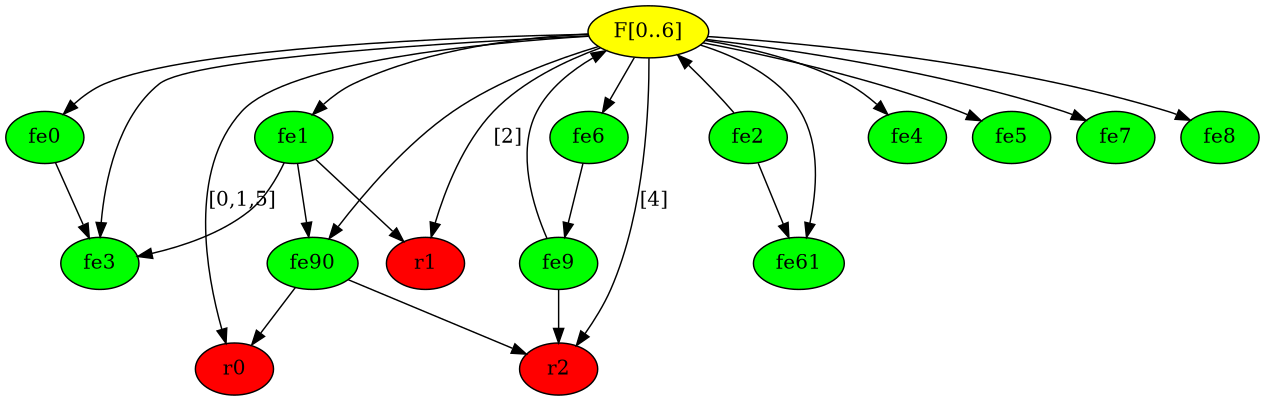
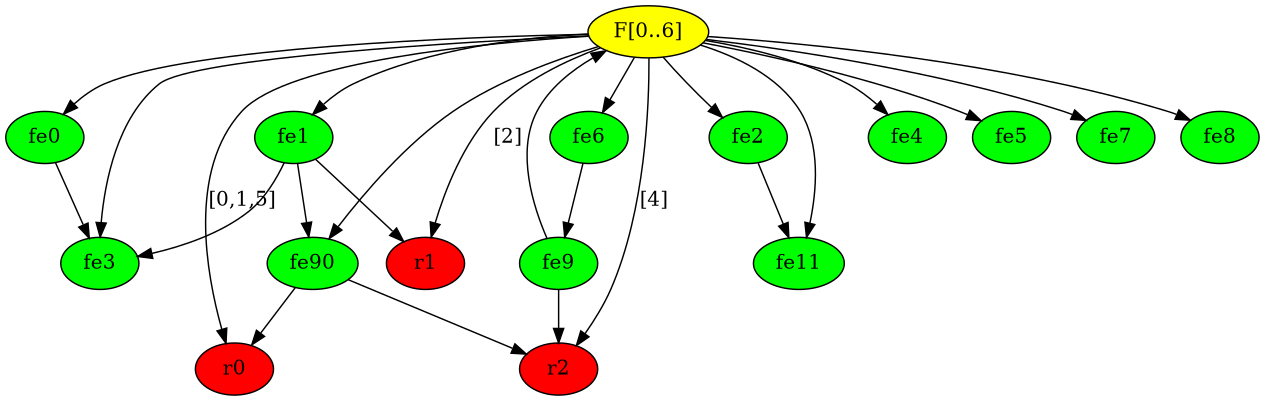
edge "fe2" -> "F[0..6]": reversed
node "fe61": label "fe61" -> "fe11"
